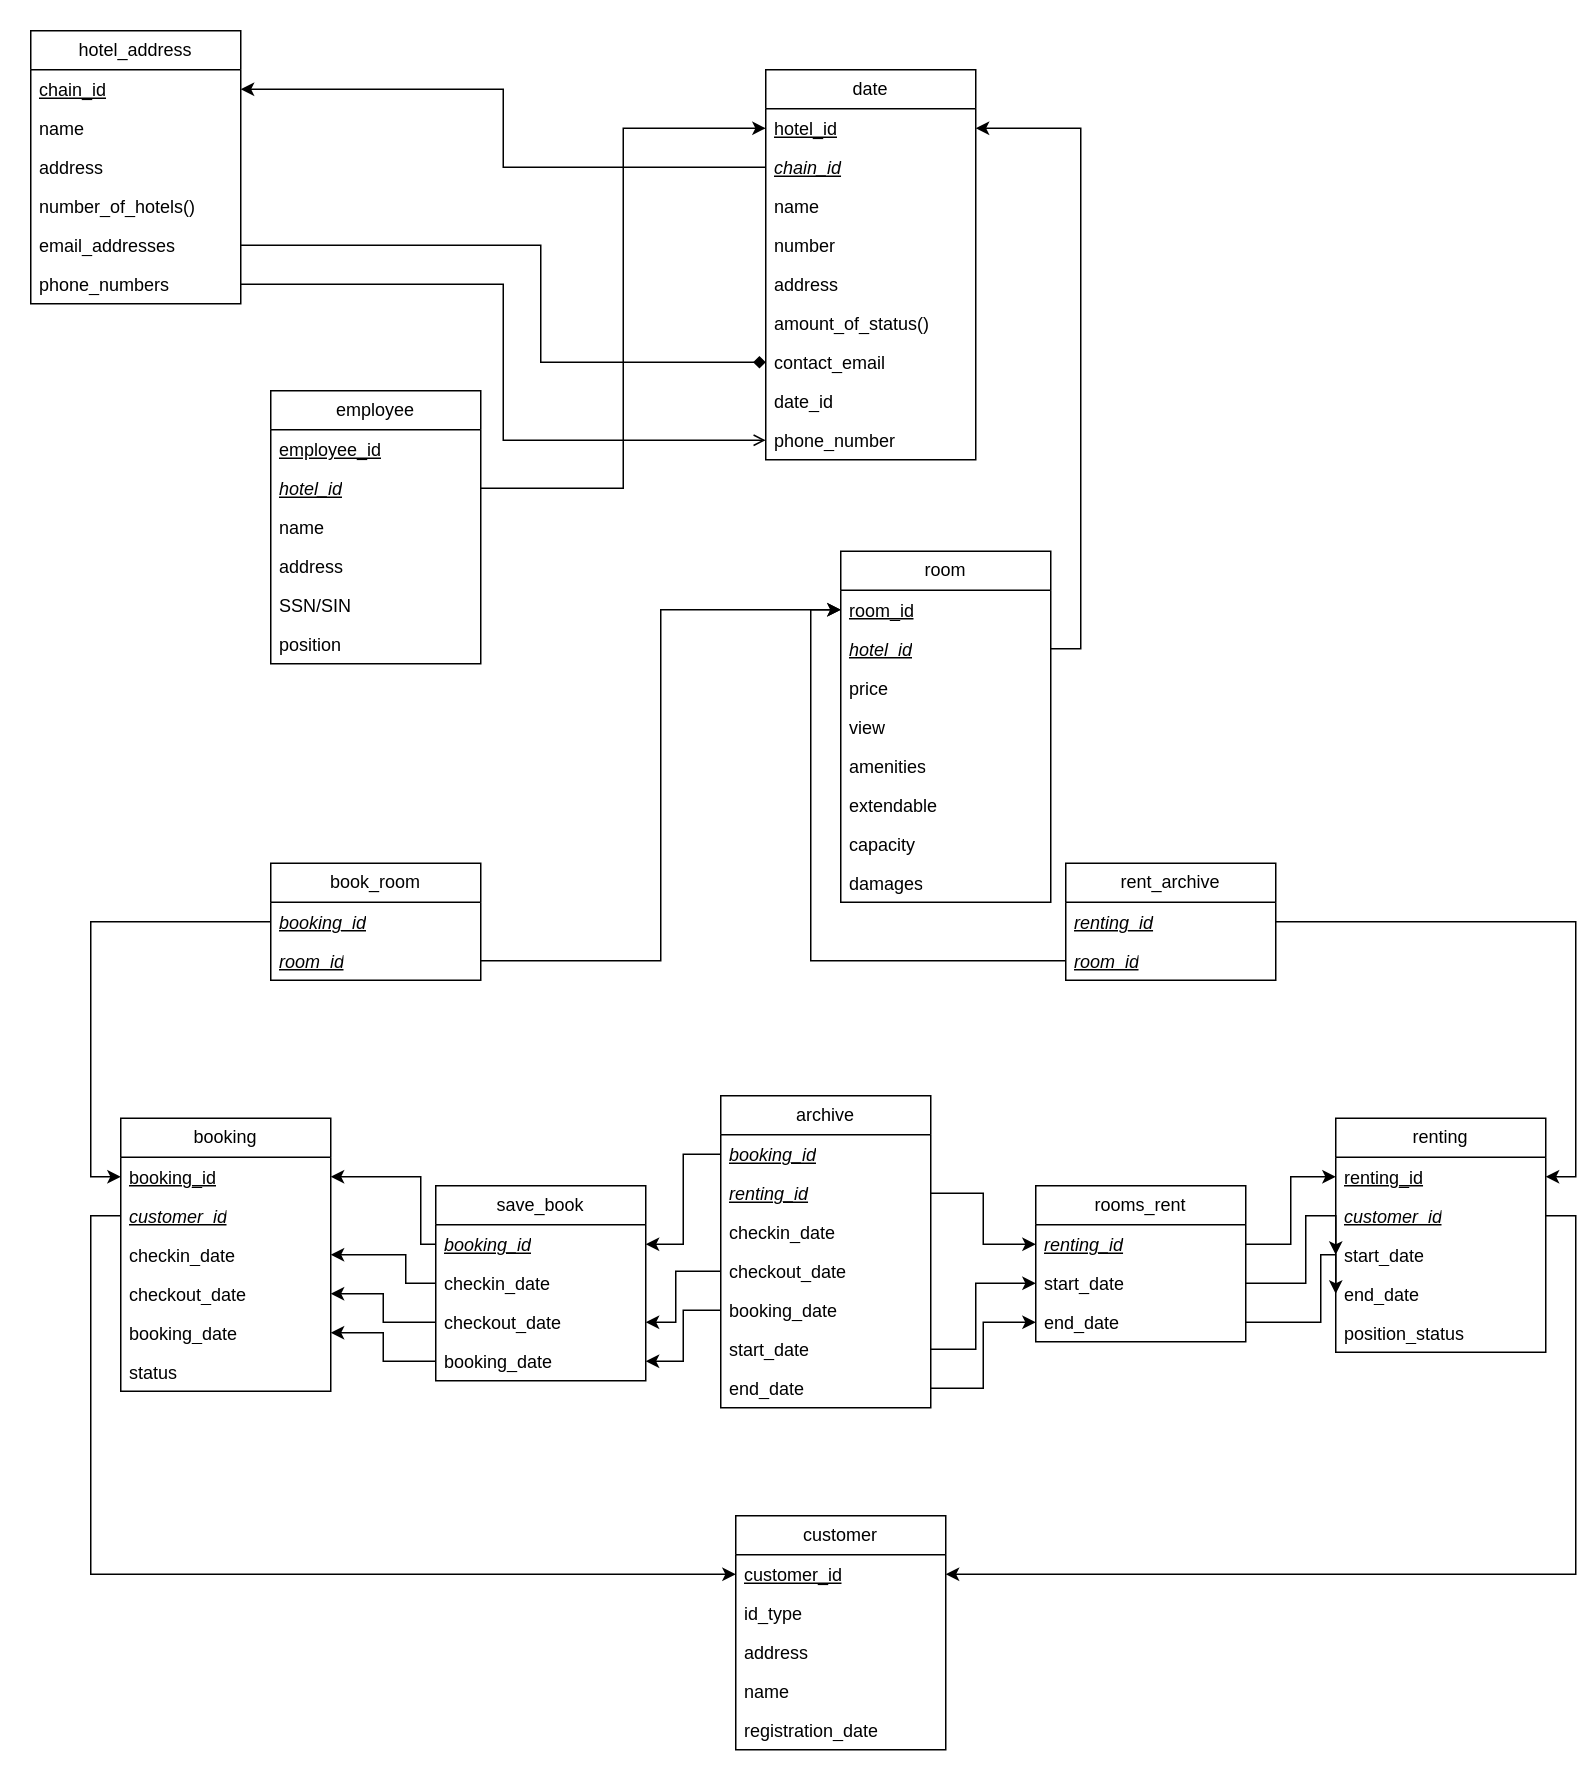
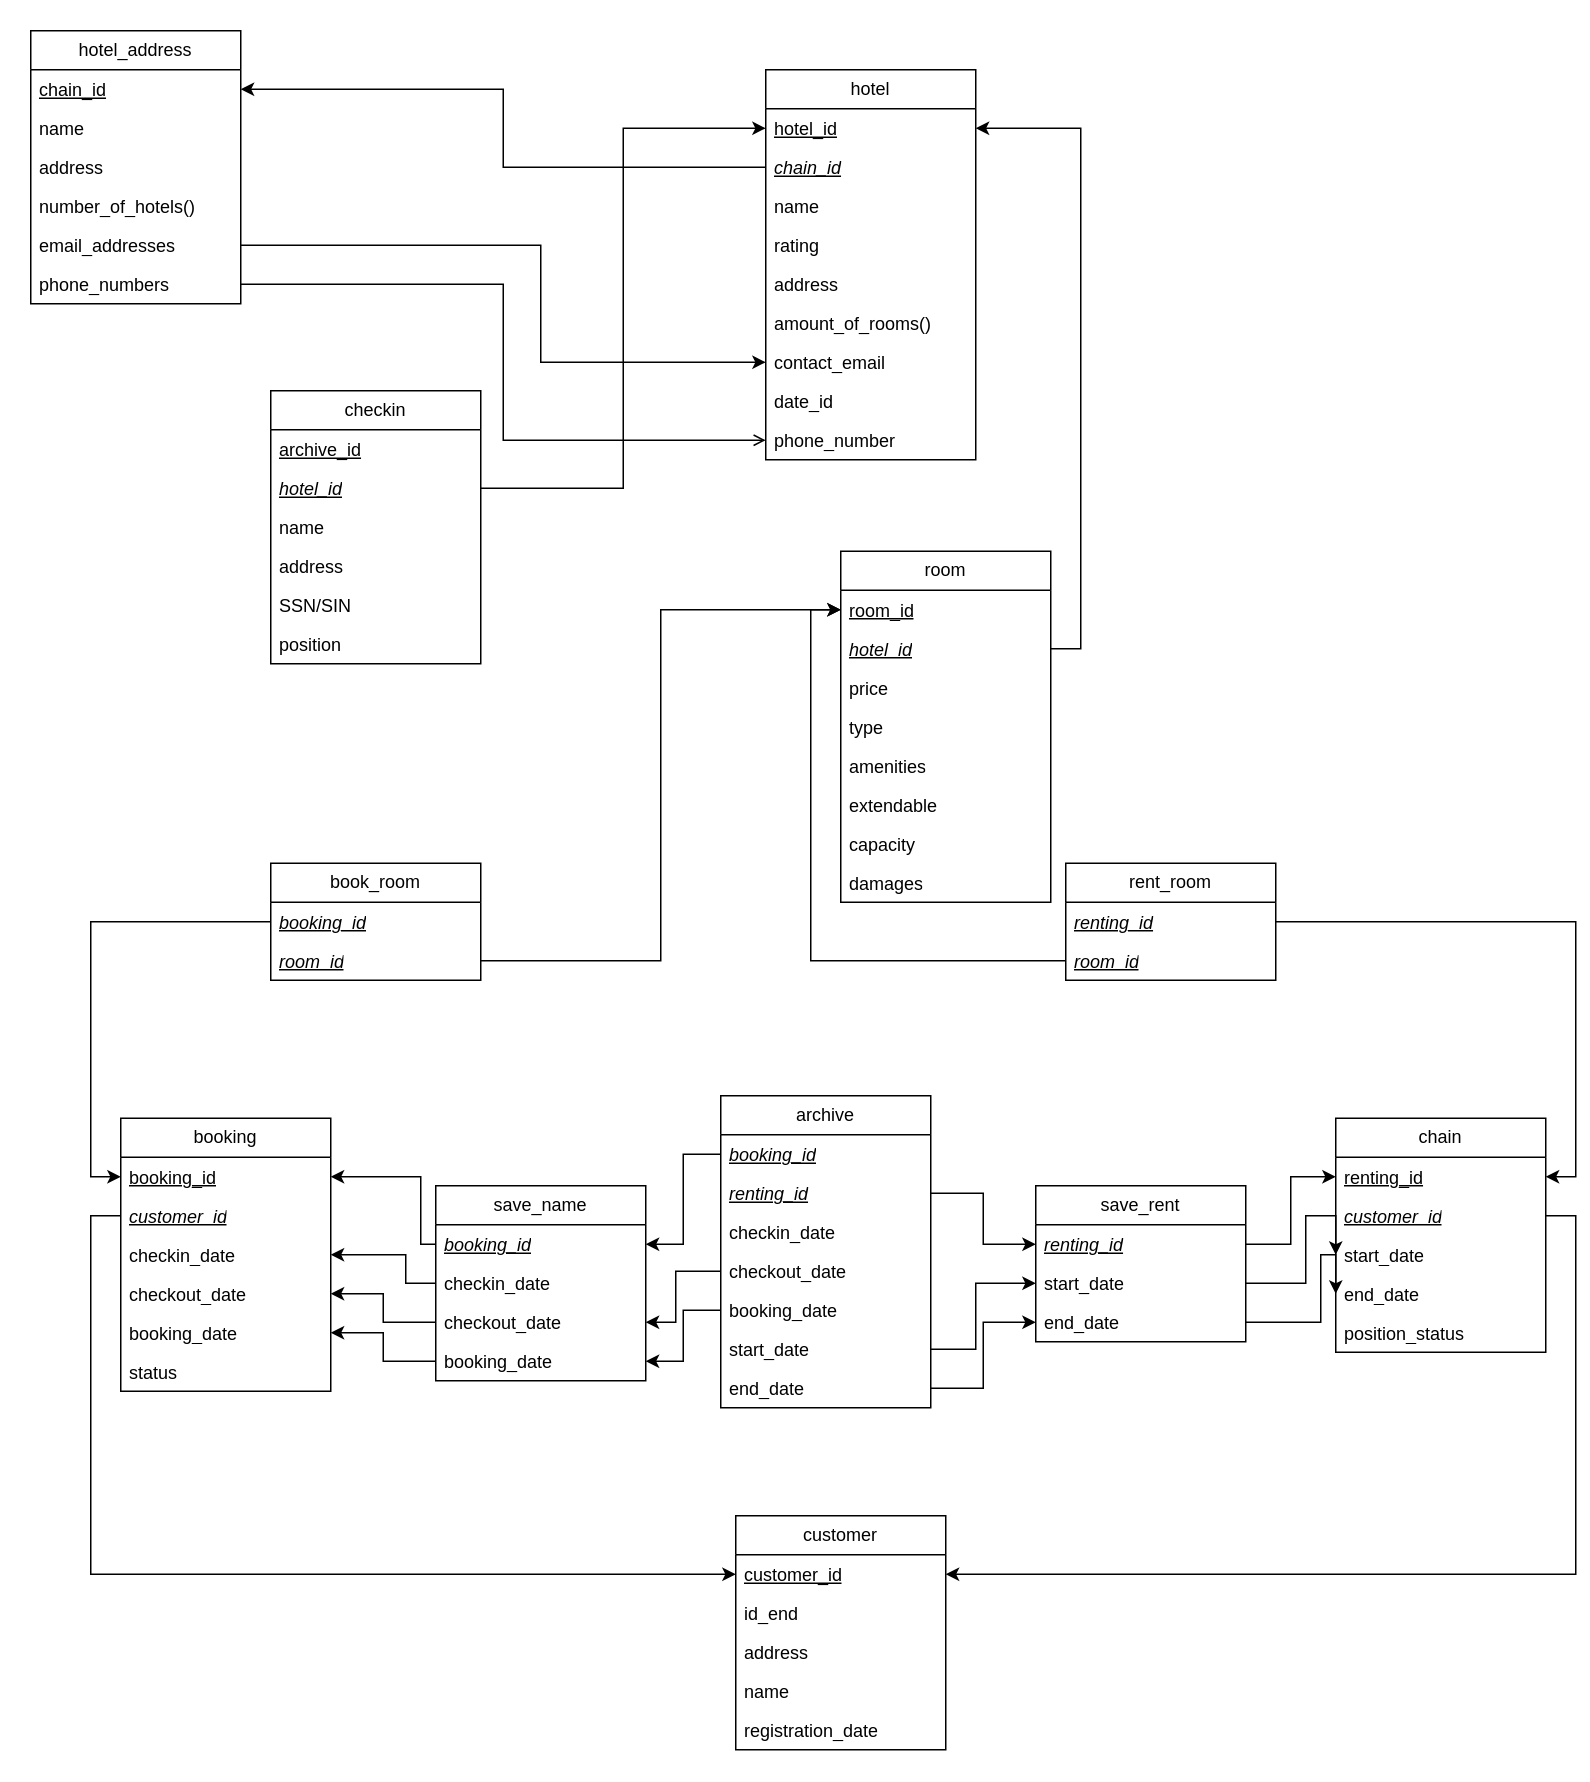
node "date": label "date" -> "hotel"
node "number": label "number" -> "rating"
node "amount_of_status()": label "amount_of_status()" -> "amount_of_rooms()"
edge "email_addresses" -> "contact_email": arrowhead diamond -> classic
node "employee": label "employee" -> "checkin"
node "employee_id": label "employee_id" -> "archive_id"
node "view": label "view" -> "type"
node "rent_archive": label "rent_archive" -> "rent_room"
node "renting": label "renting" -> "chain"
node "save_book": label "save_book" -> "save_name"
node "rooms_rent": label "rooms_rent" -> "save_rent"
node "id_type": label "id_type" -> "id_end"
